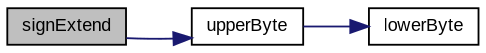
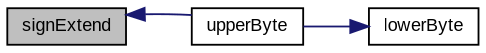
edge "signExtend" -> "upperByte": reversed
